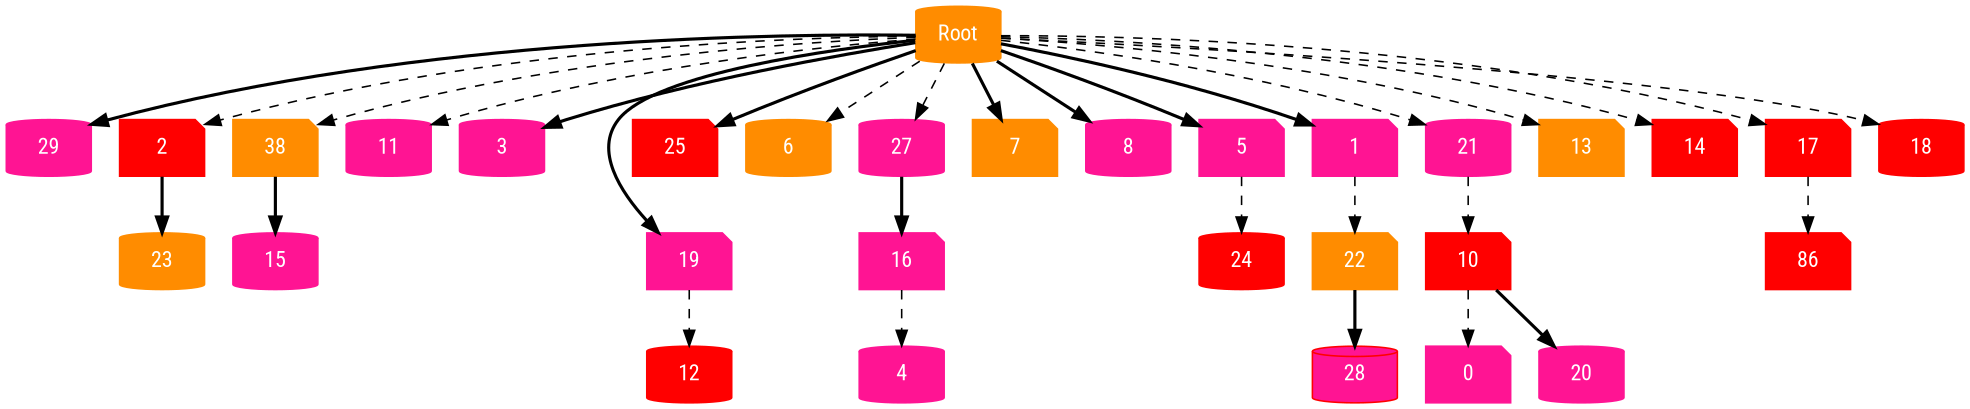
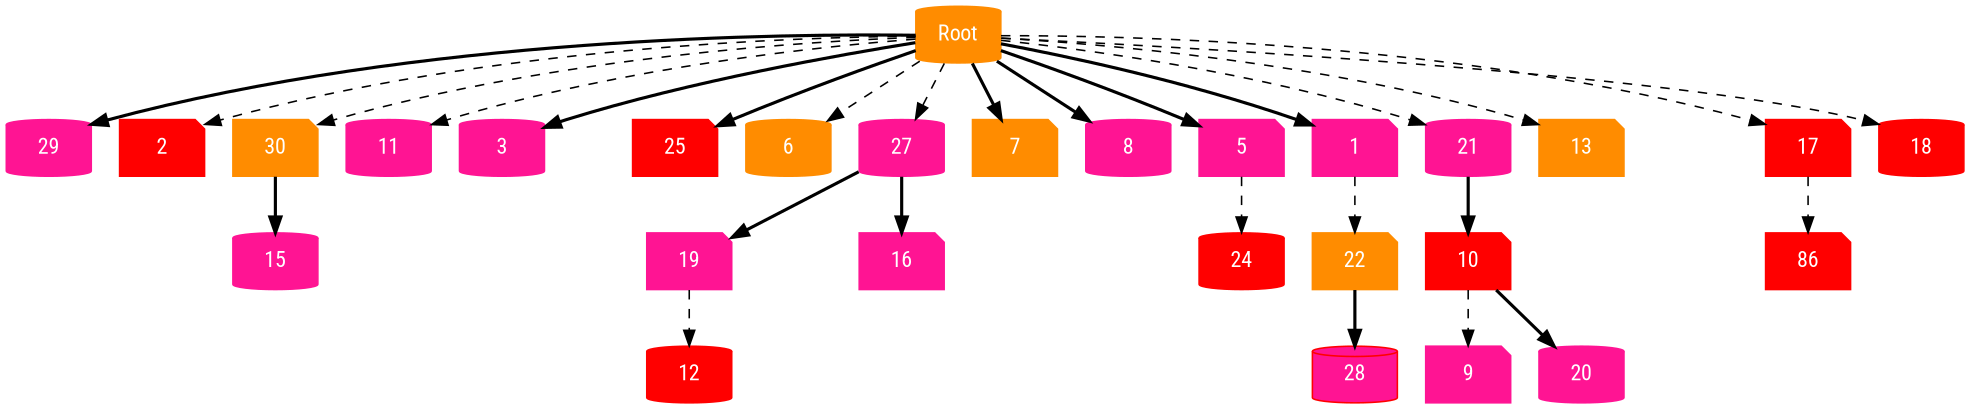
edge "Root" -> "19": now "27" -> "19"
node "38": label "38" -> "30"
node "14": removed
edge "21" -> "10": style dashed -> bold
node "23": removed
node "4": removed
node "0": label "0" -> "9"
